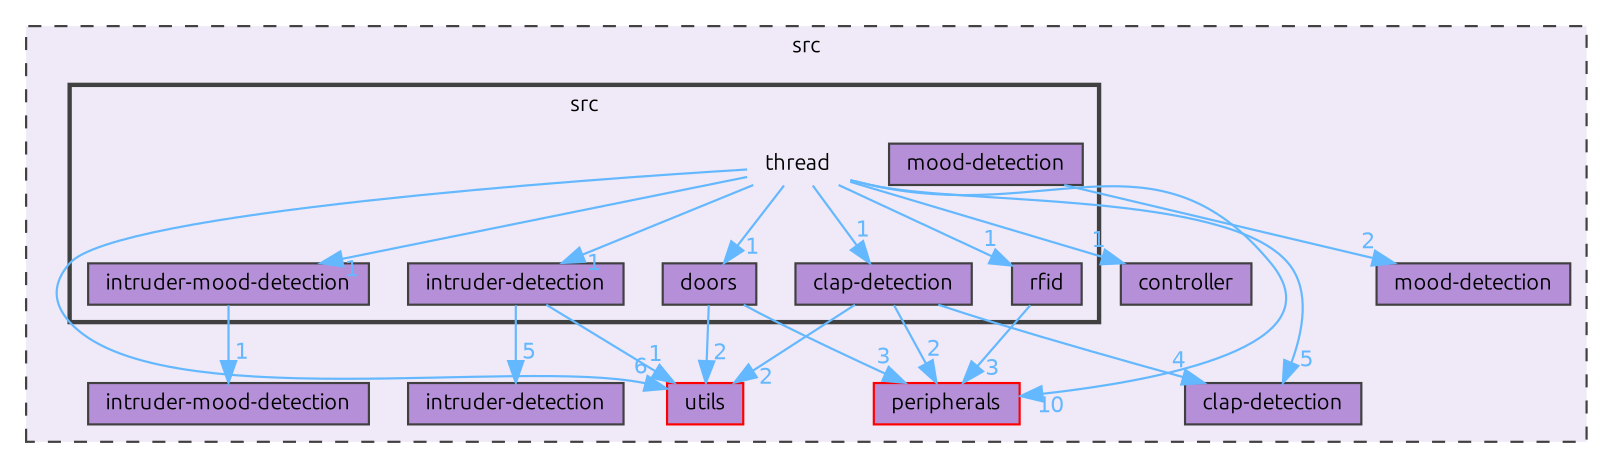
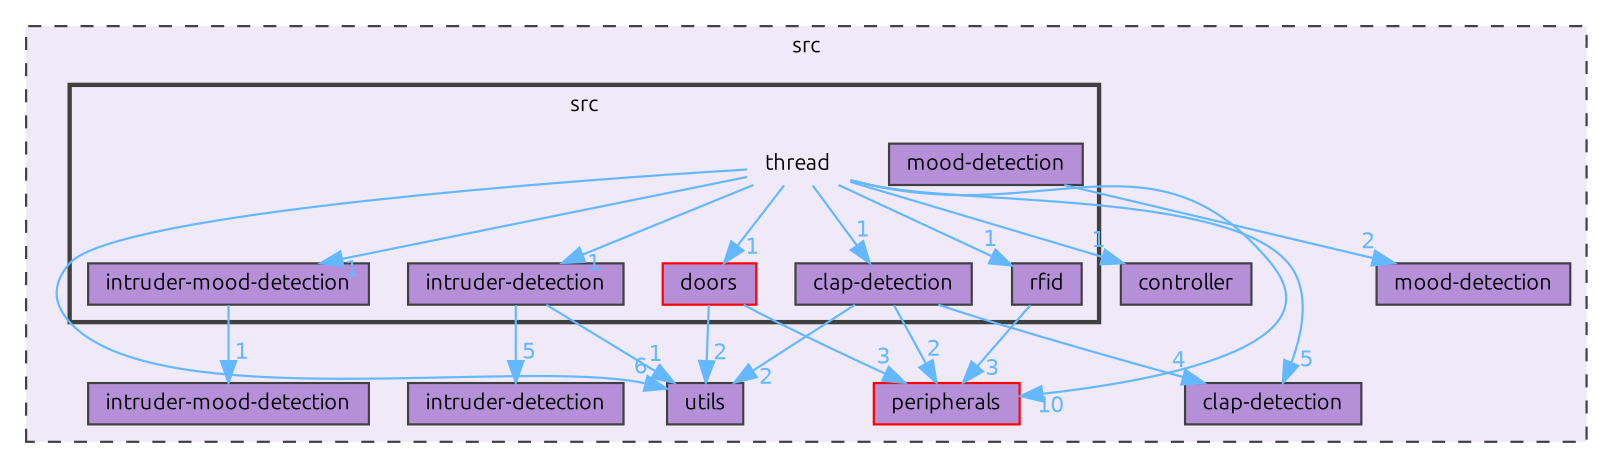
node "doors": color grey25 -> red
node "utils": color red -> grey25
